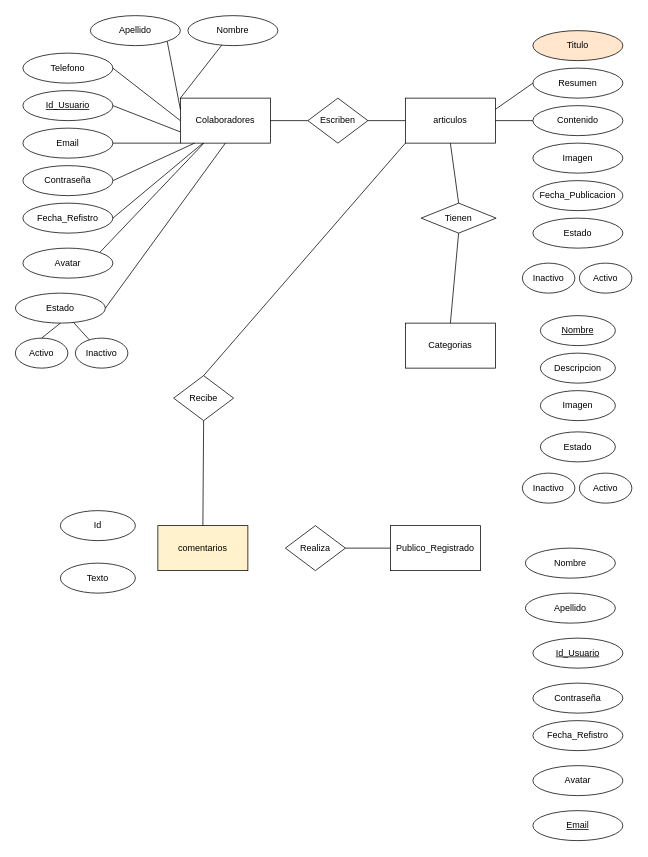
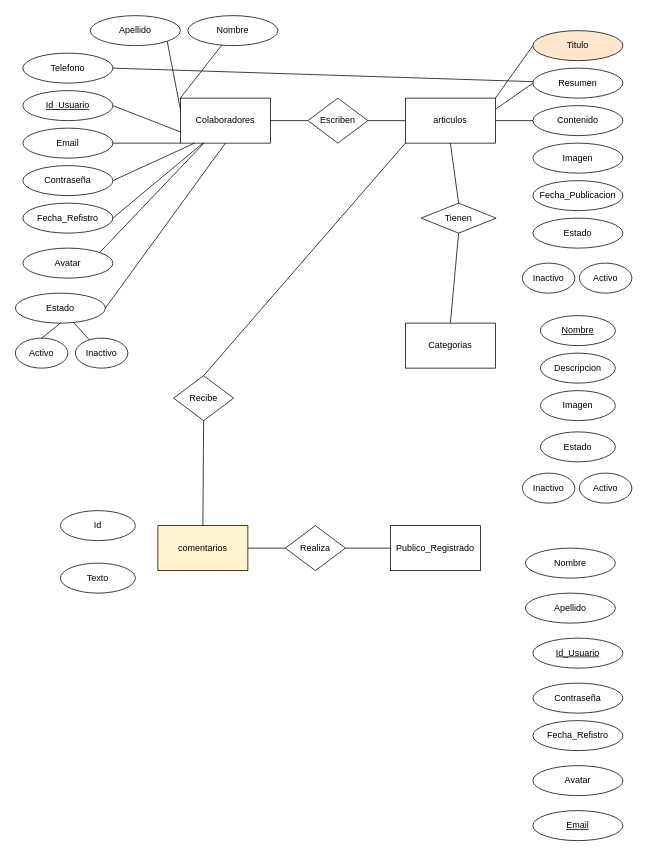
edge "Titulo" -- "articulos": added
edge "Telefono" -- "Colaboradores": now "Telefono" -- "Resumen"
edge "comentarios" -- "Realiza": added
